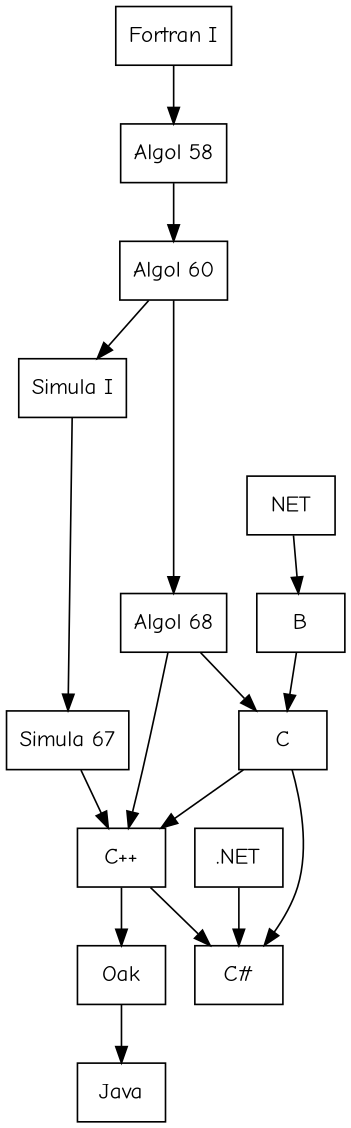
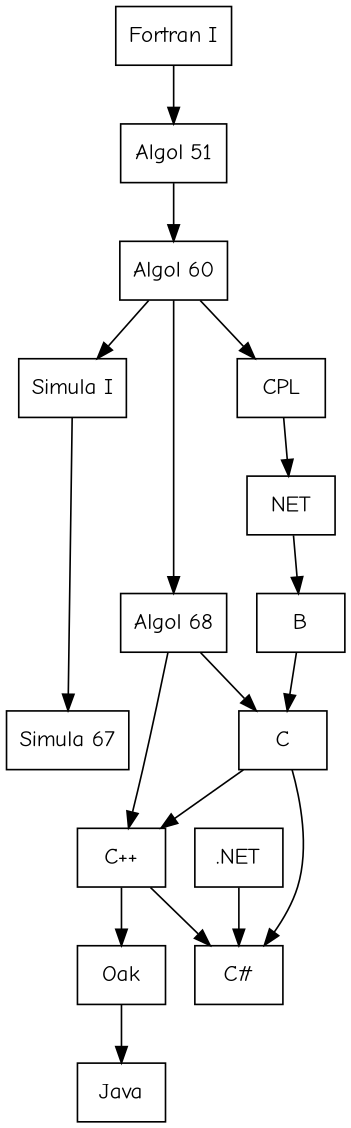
node "Algol 58": label "Algol 58" -> "Algol 51"
node "CPL": added
edge "Simula 67" -> "C++": removed
